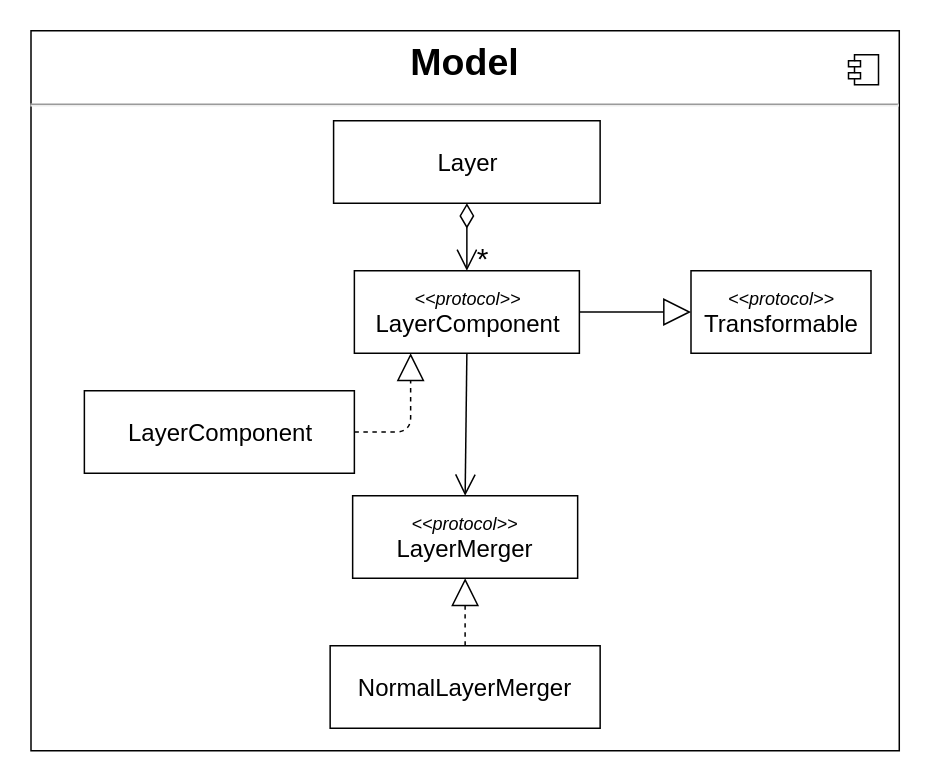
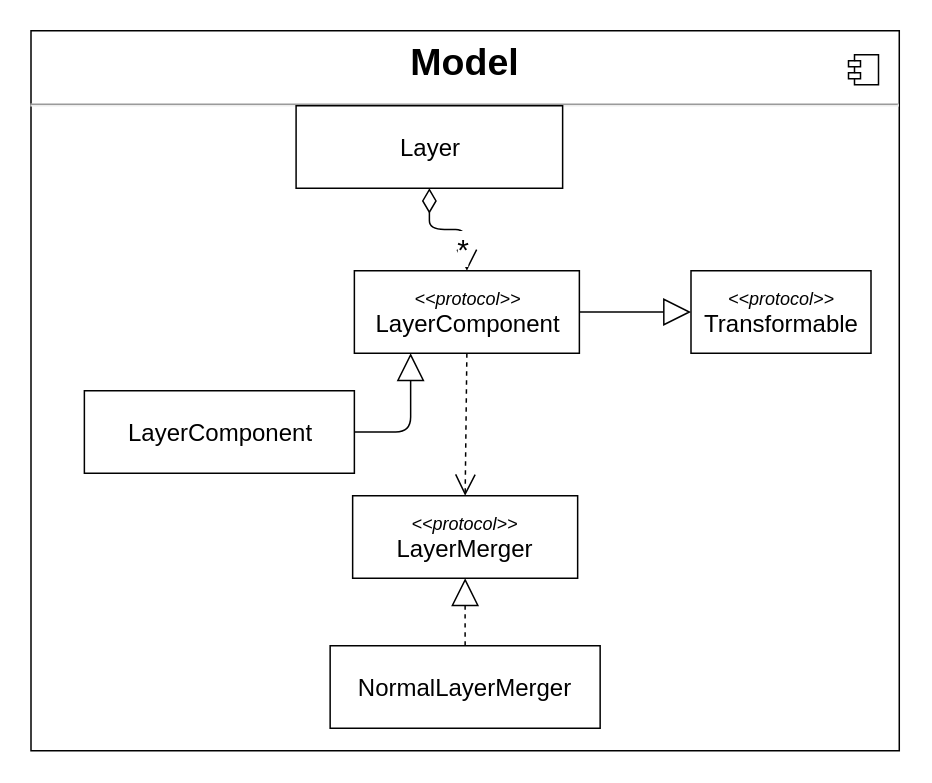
node "Layer": moved (467, 162) -> (429, 147)
edge "<<protocol>> LayerComponent" -> "<<protocol>> LayerMerger": style solid -> dashed
edge "LayerComponent" -> "<<protocol>> LayerComponent": style dashed -> solid
